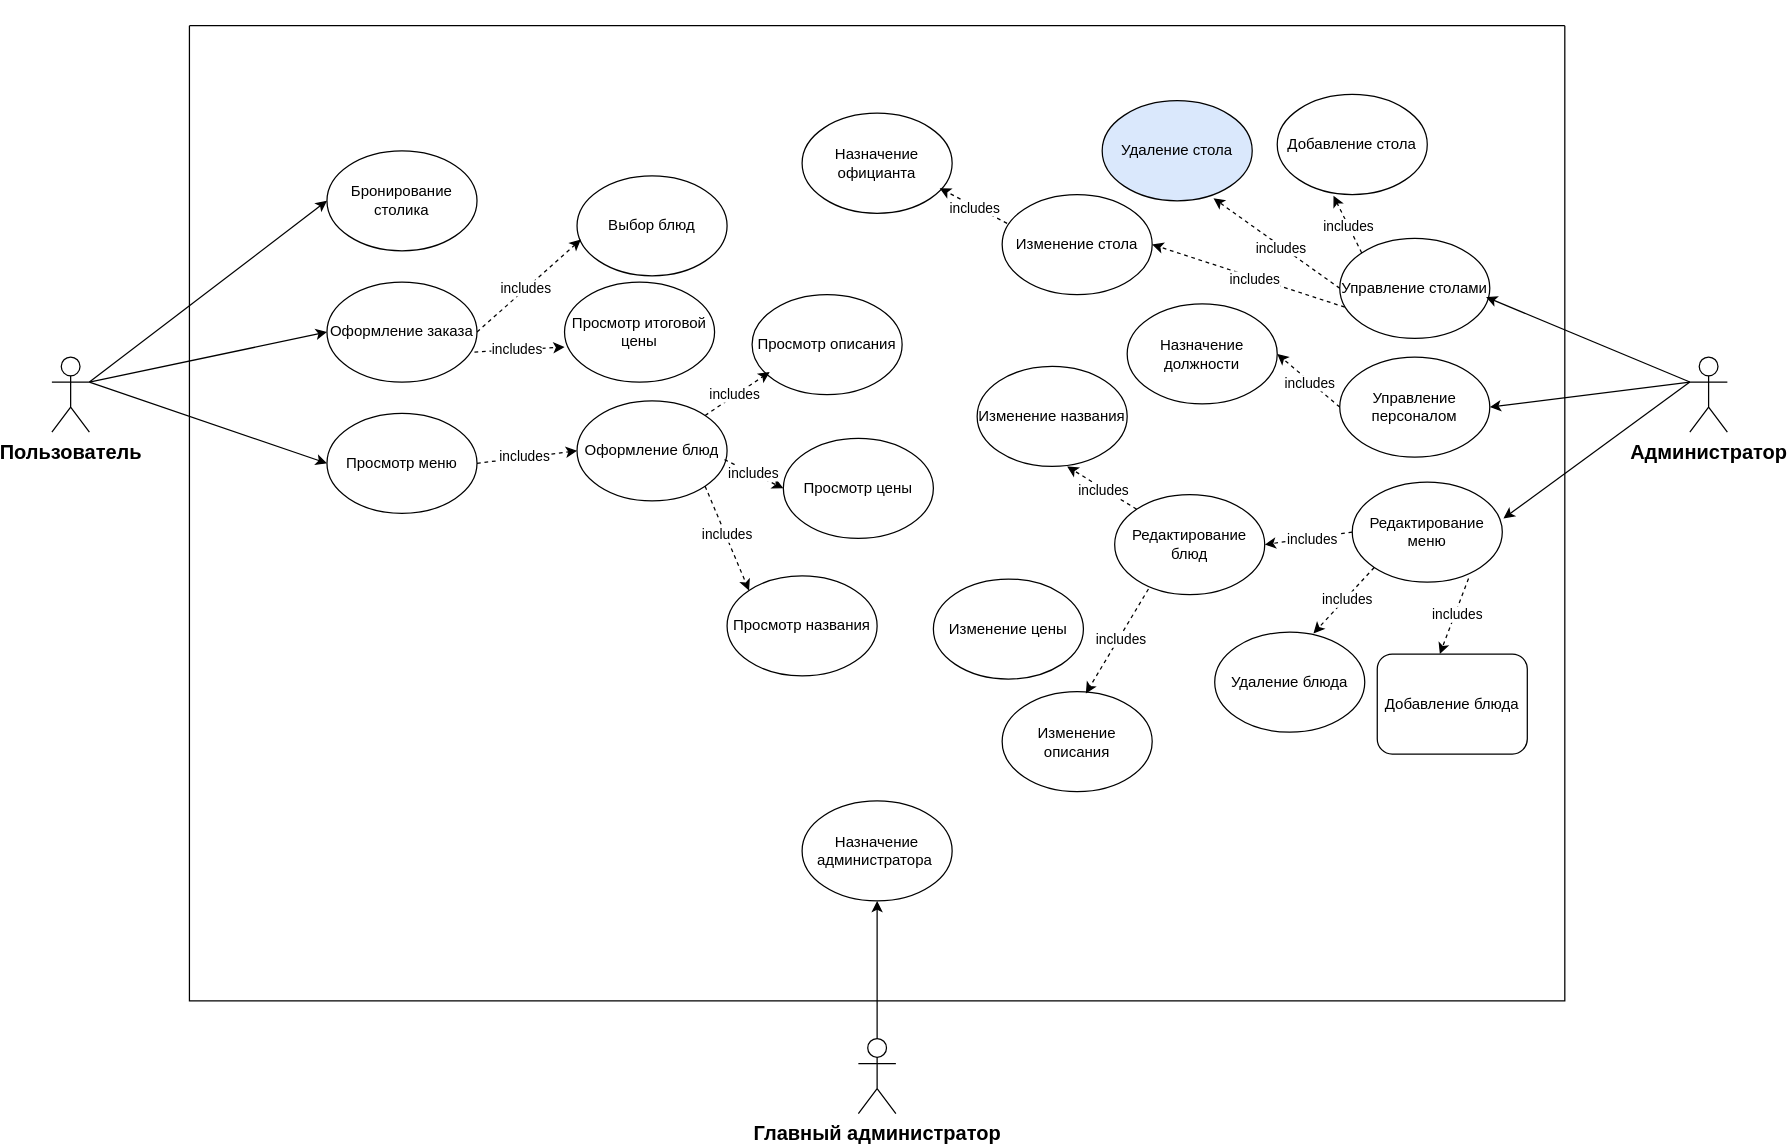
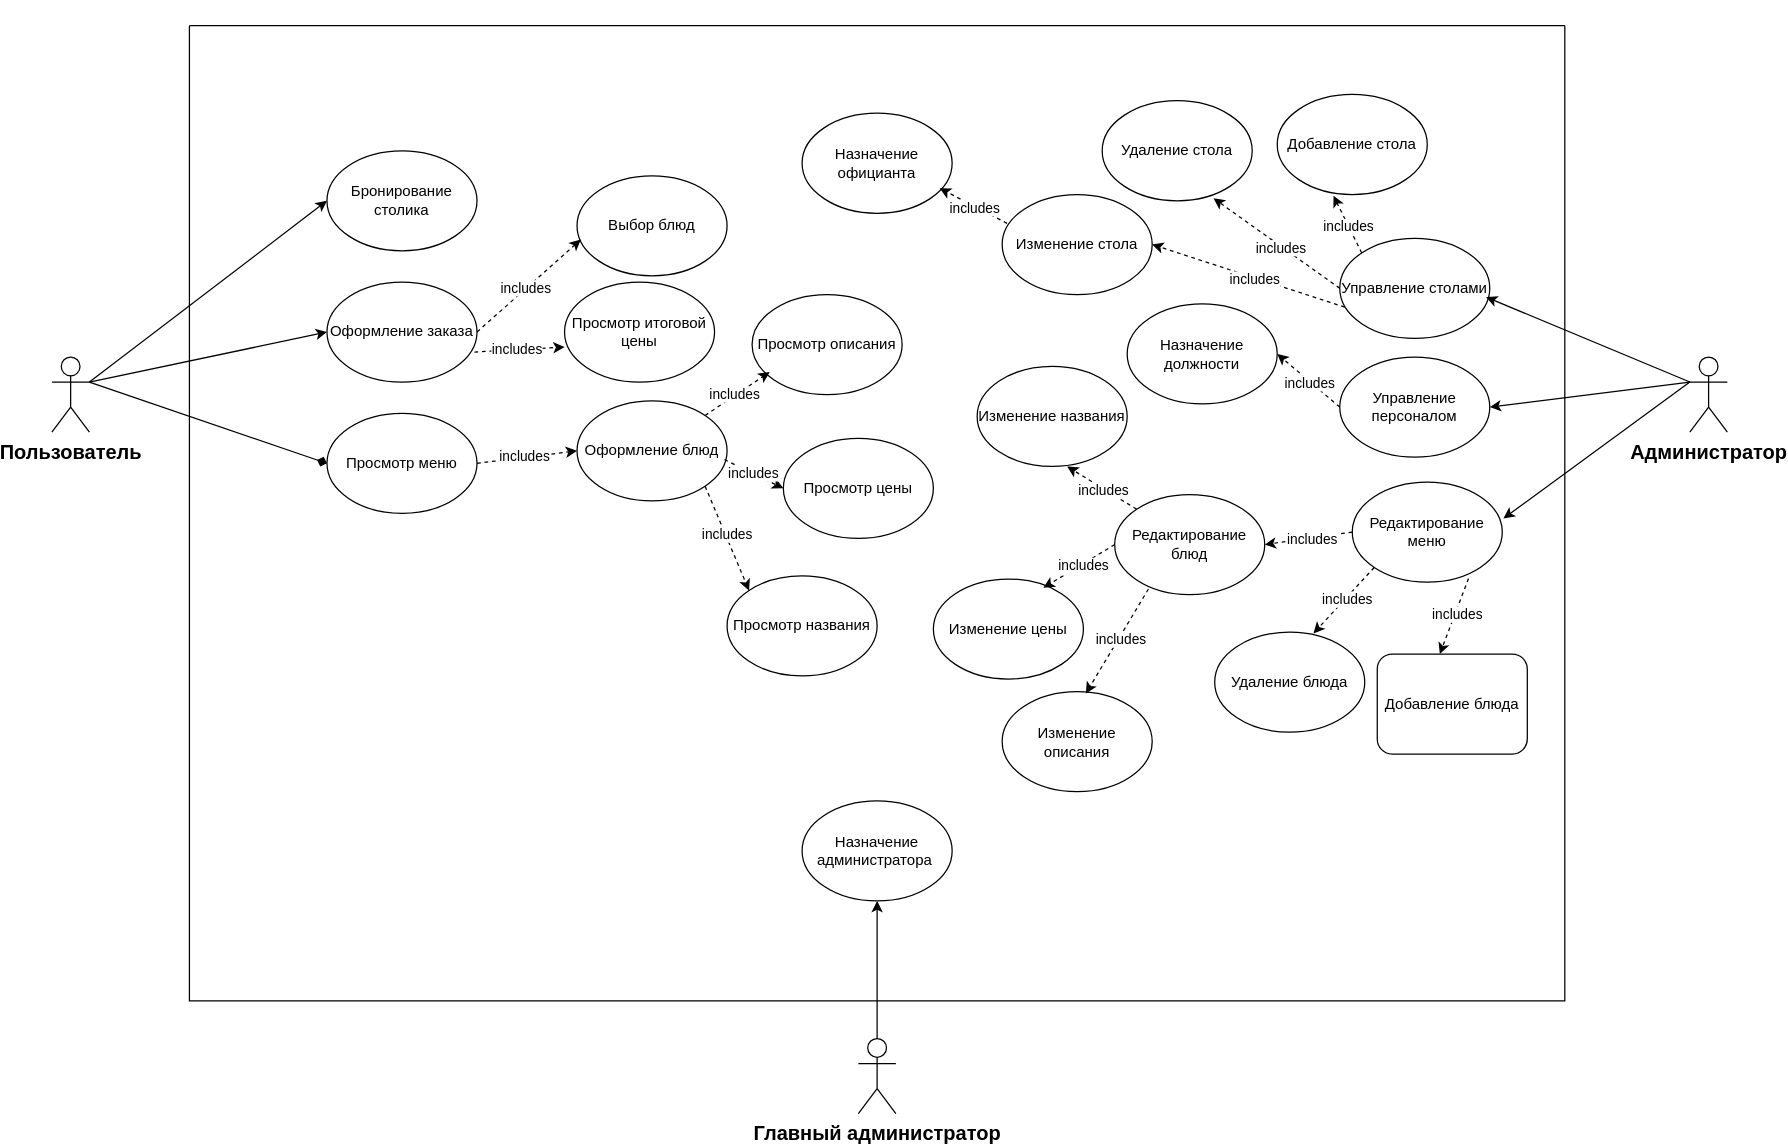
node "Удаление стола": fillcolor #dae8fc -> #ffffff
edge "Пользователь" -> "Просмотр меню": arrowhead classic -> diamond
edge "Редактирование блюд" -> "Изменение цены": added, label "includes"
